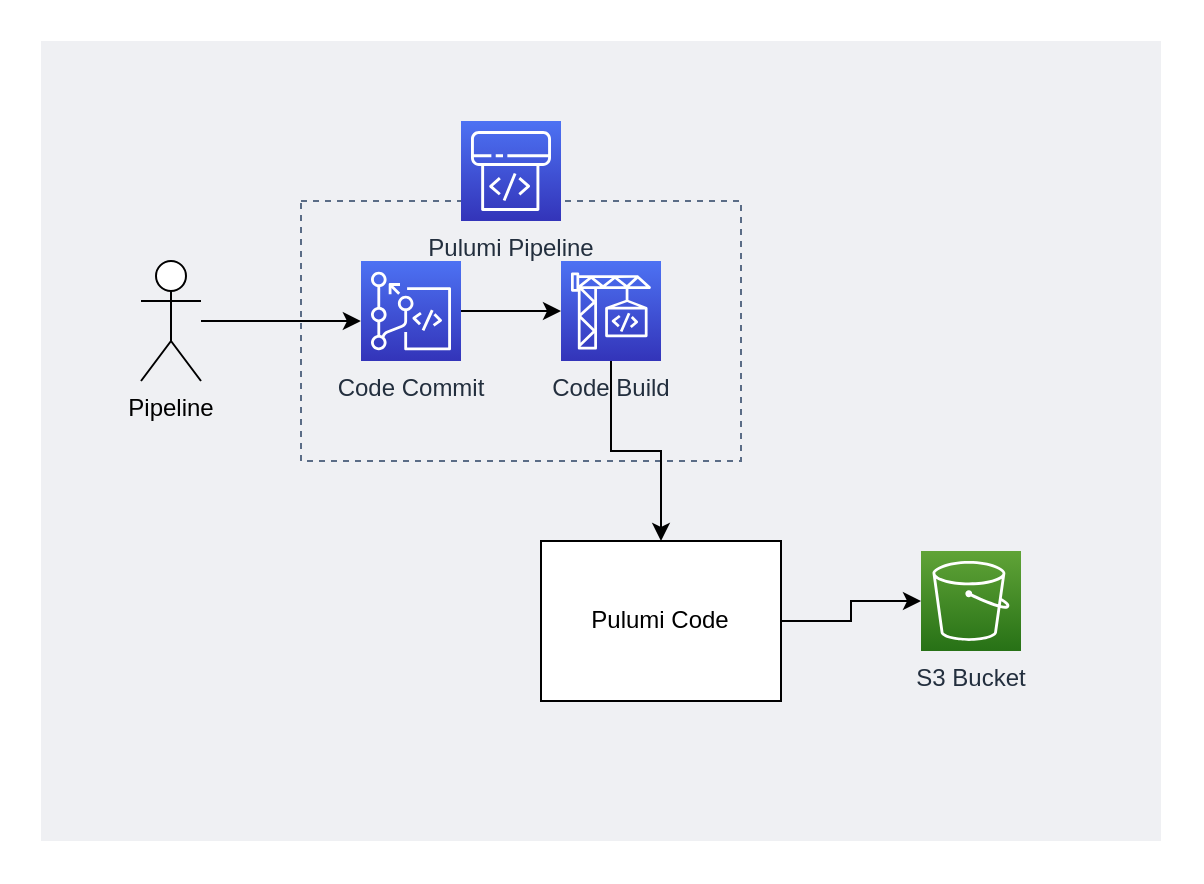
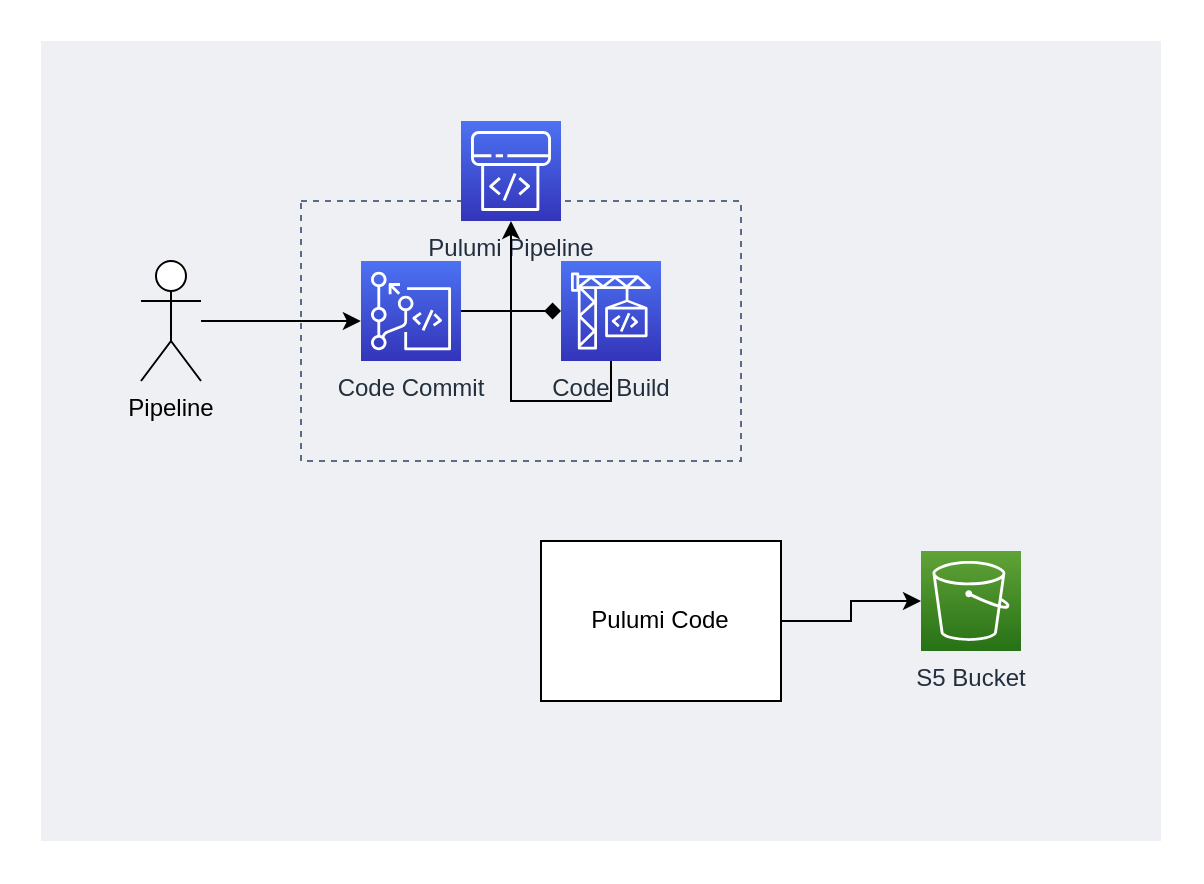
edge "Code Commit" -> "Code Build": arrowhead classic -> diamond
edge "Code Build" -> "Pulumi Code": now "Code Build" -> "Pulumi Pipeline"
node "S3 Bucket": label "S3 Bucket" -> "S5 Bucket"
